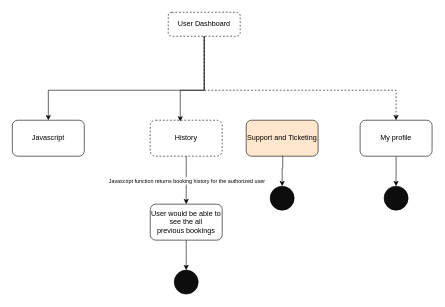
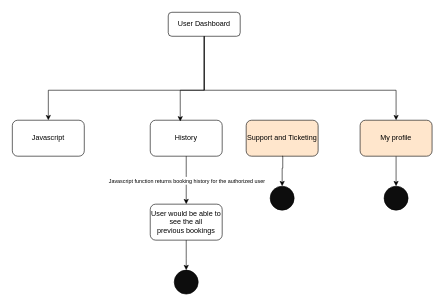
node "User Dashboard": style dashed -> solid
edge "User Dashboard" -> "My profile": style dashed -> solid
node "History": style dashed -> solid
node "My profile": fillcolor #ffffff -> #ffe6cc
